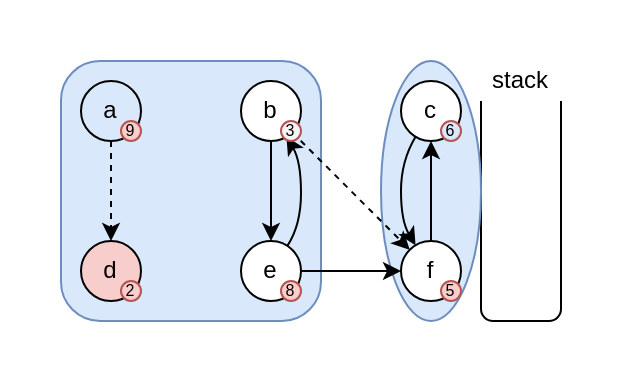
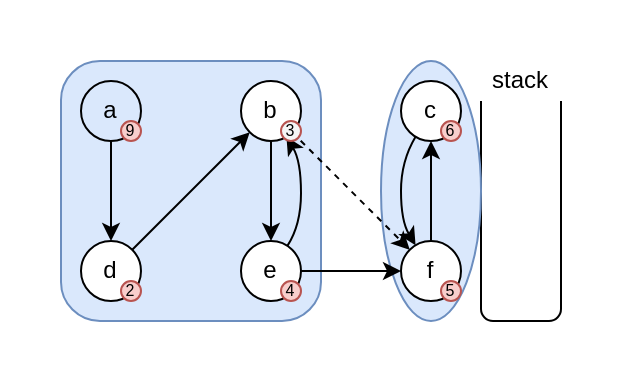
node "6": fillcolor #dae8fc -> #f8cecc
edge "a" -> "d": style dashed -> solid
edge "d" -> "b": added
node "d": fillcolor #f8cecc -> #ffffff
node "8": label "8" -> "4"
